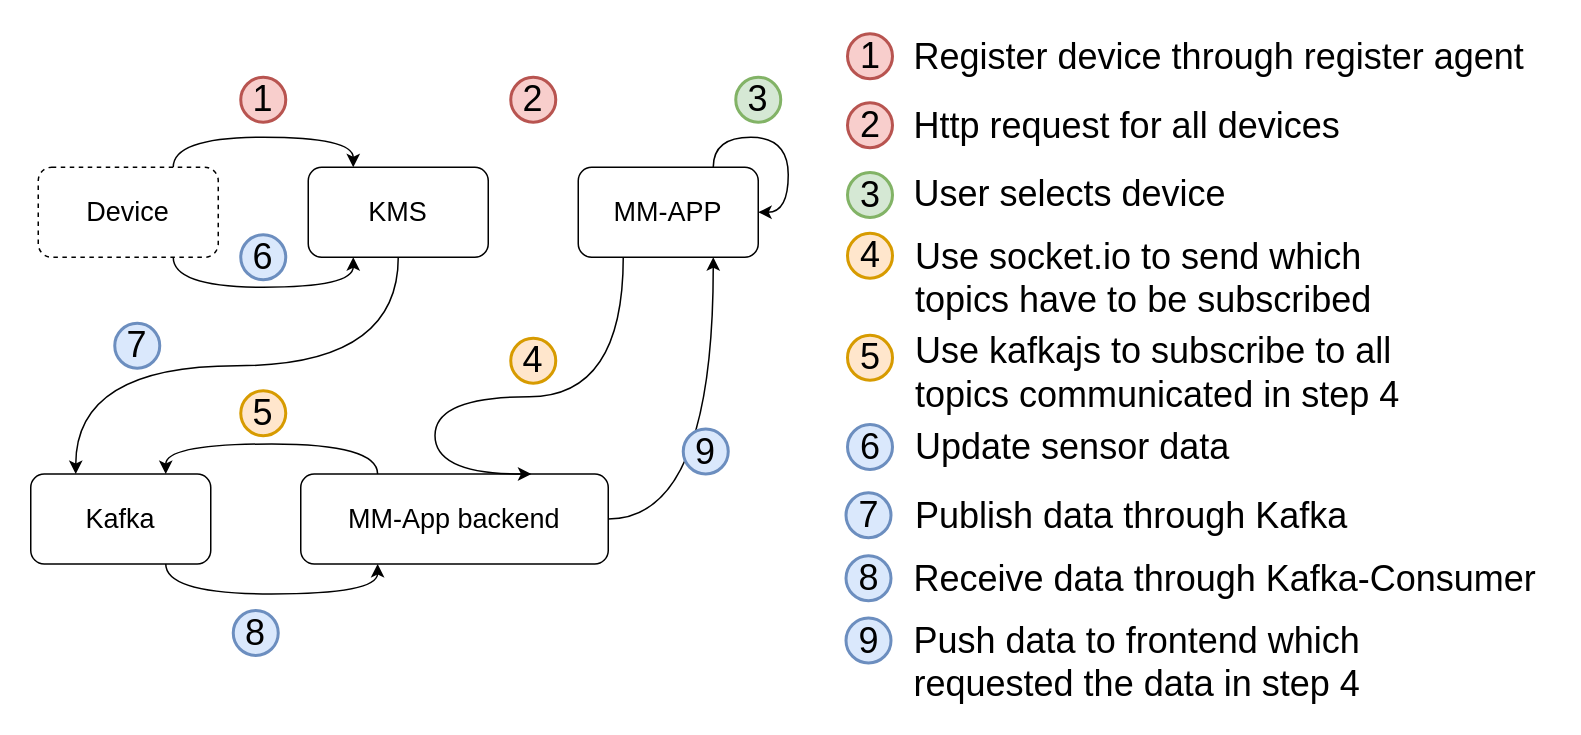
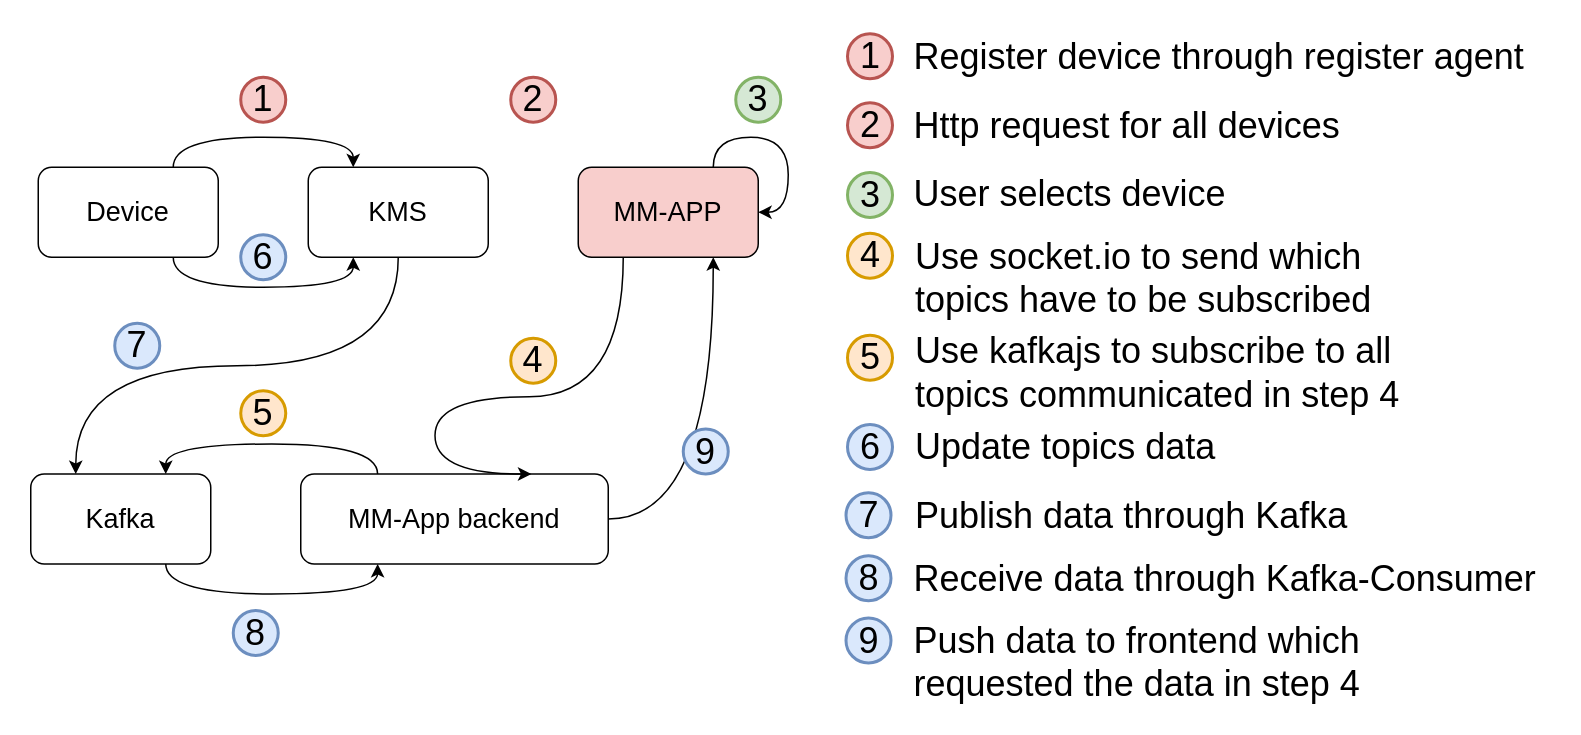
node "Device": style dashed -> solid
node "MM-APP": fillcolor #ffffff -> #f8cecc
node "Update sensor data": label "Update sensor data" -> "Update topics data"
